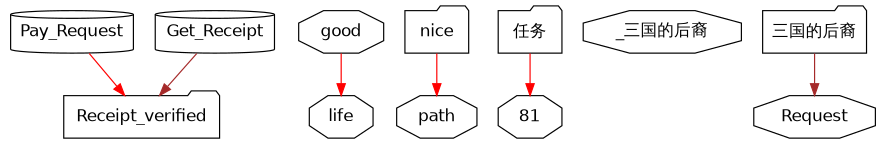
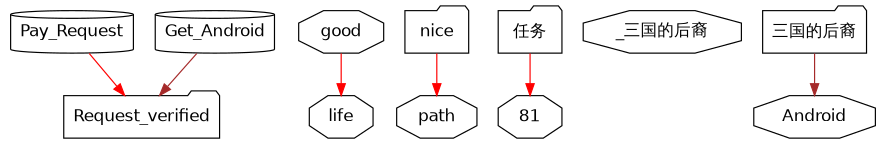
node "Get_Receipt": label "Get_Receipt" -> "Get_Android"
node "Receipt_verified": label "Receipt_verified" -> "Request_verified"
node "Request": label "Request" -> "Android"
